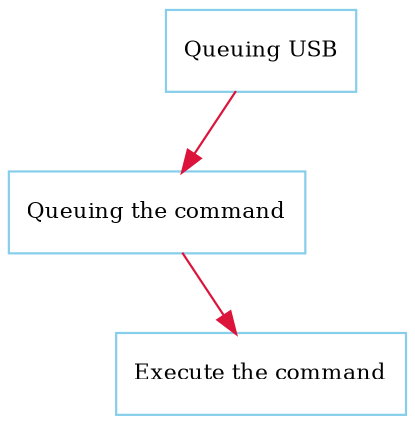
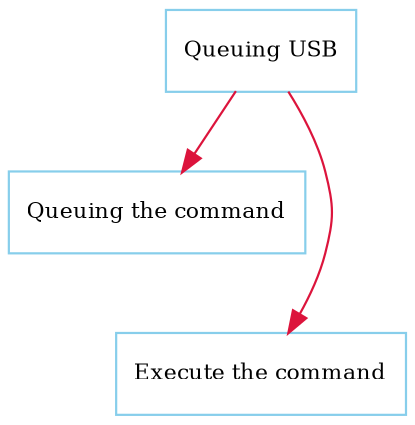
edge "Queuing the command" -> "Execute the command": now "Queuing USB" -> "Execute the command"
